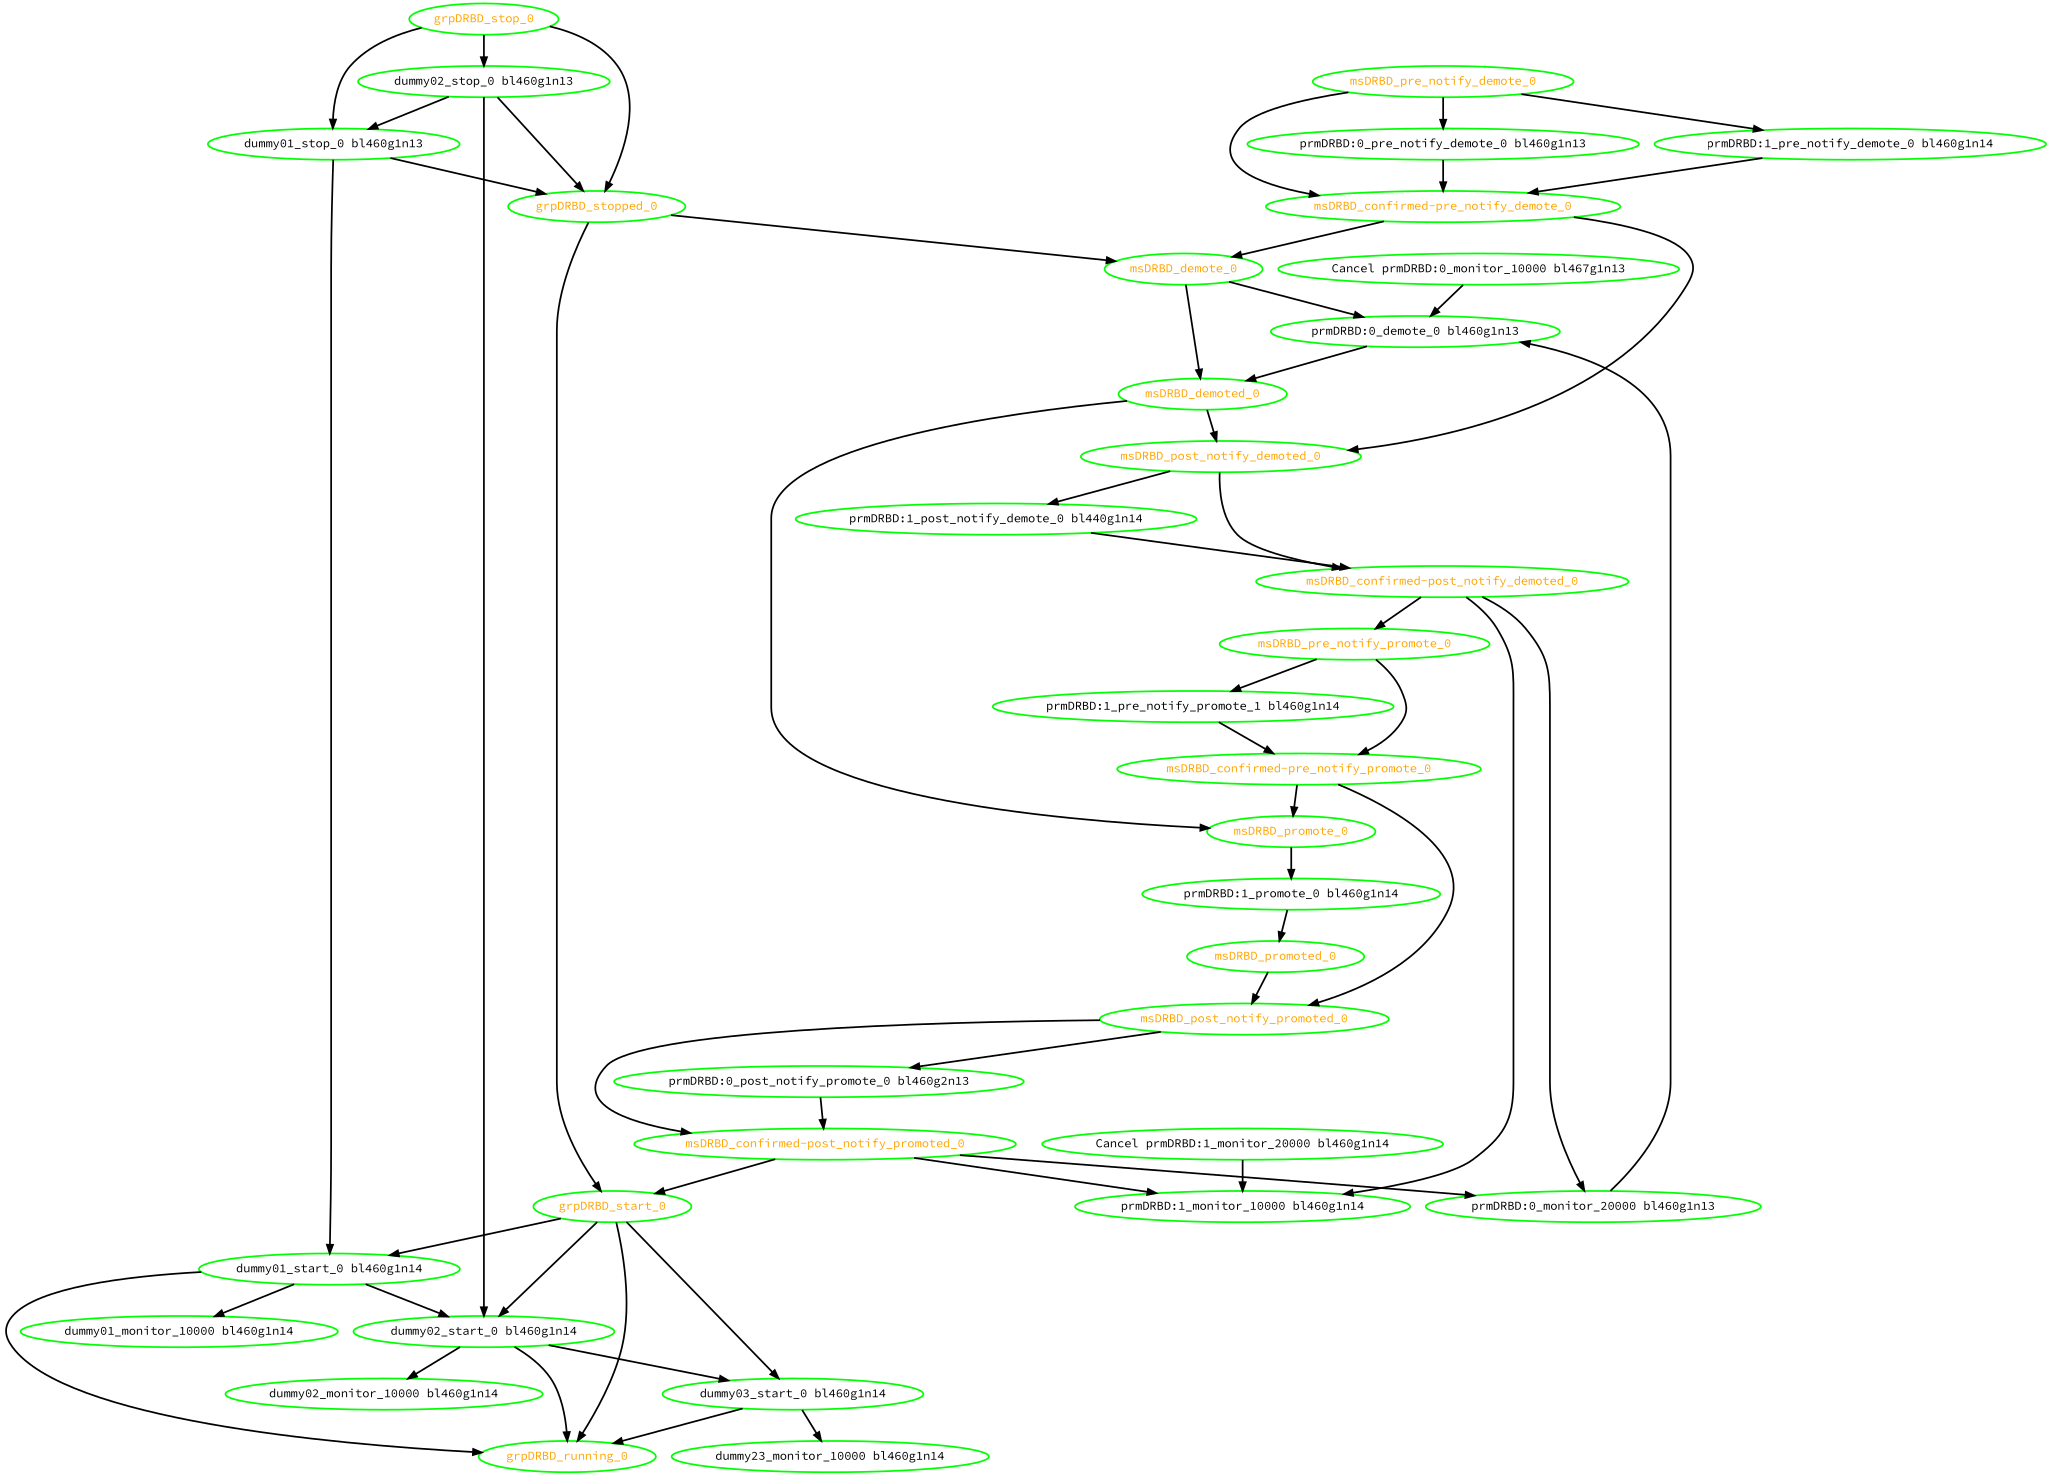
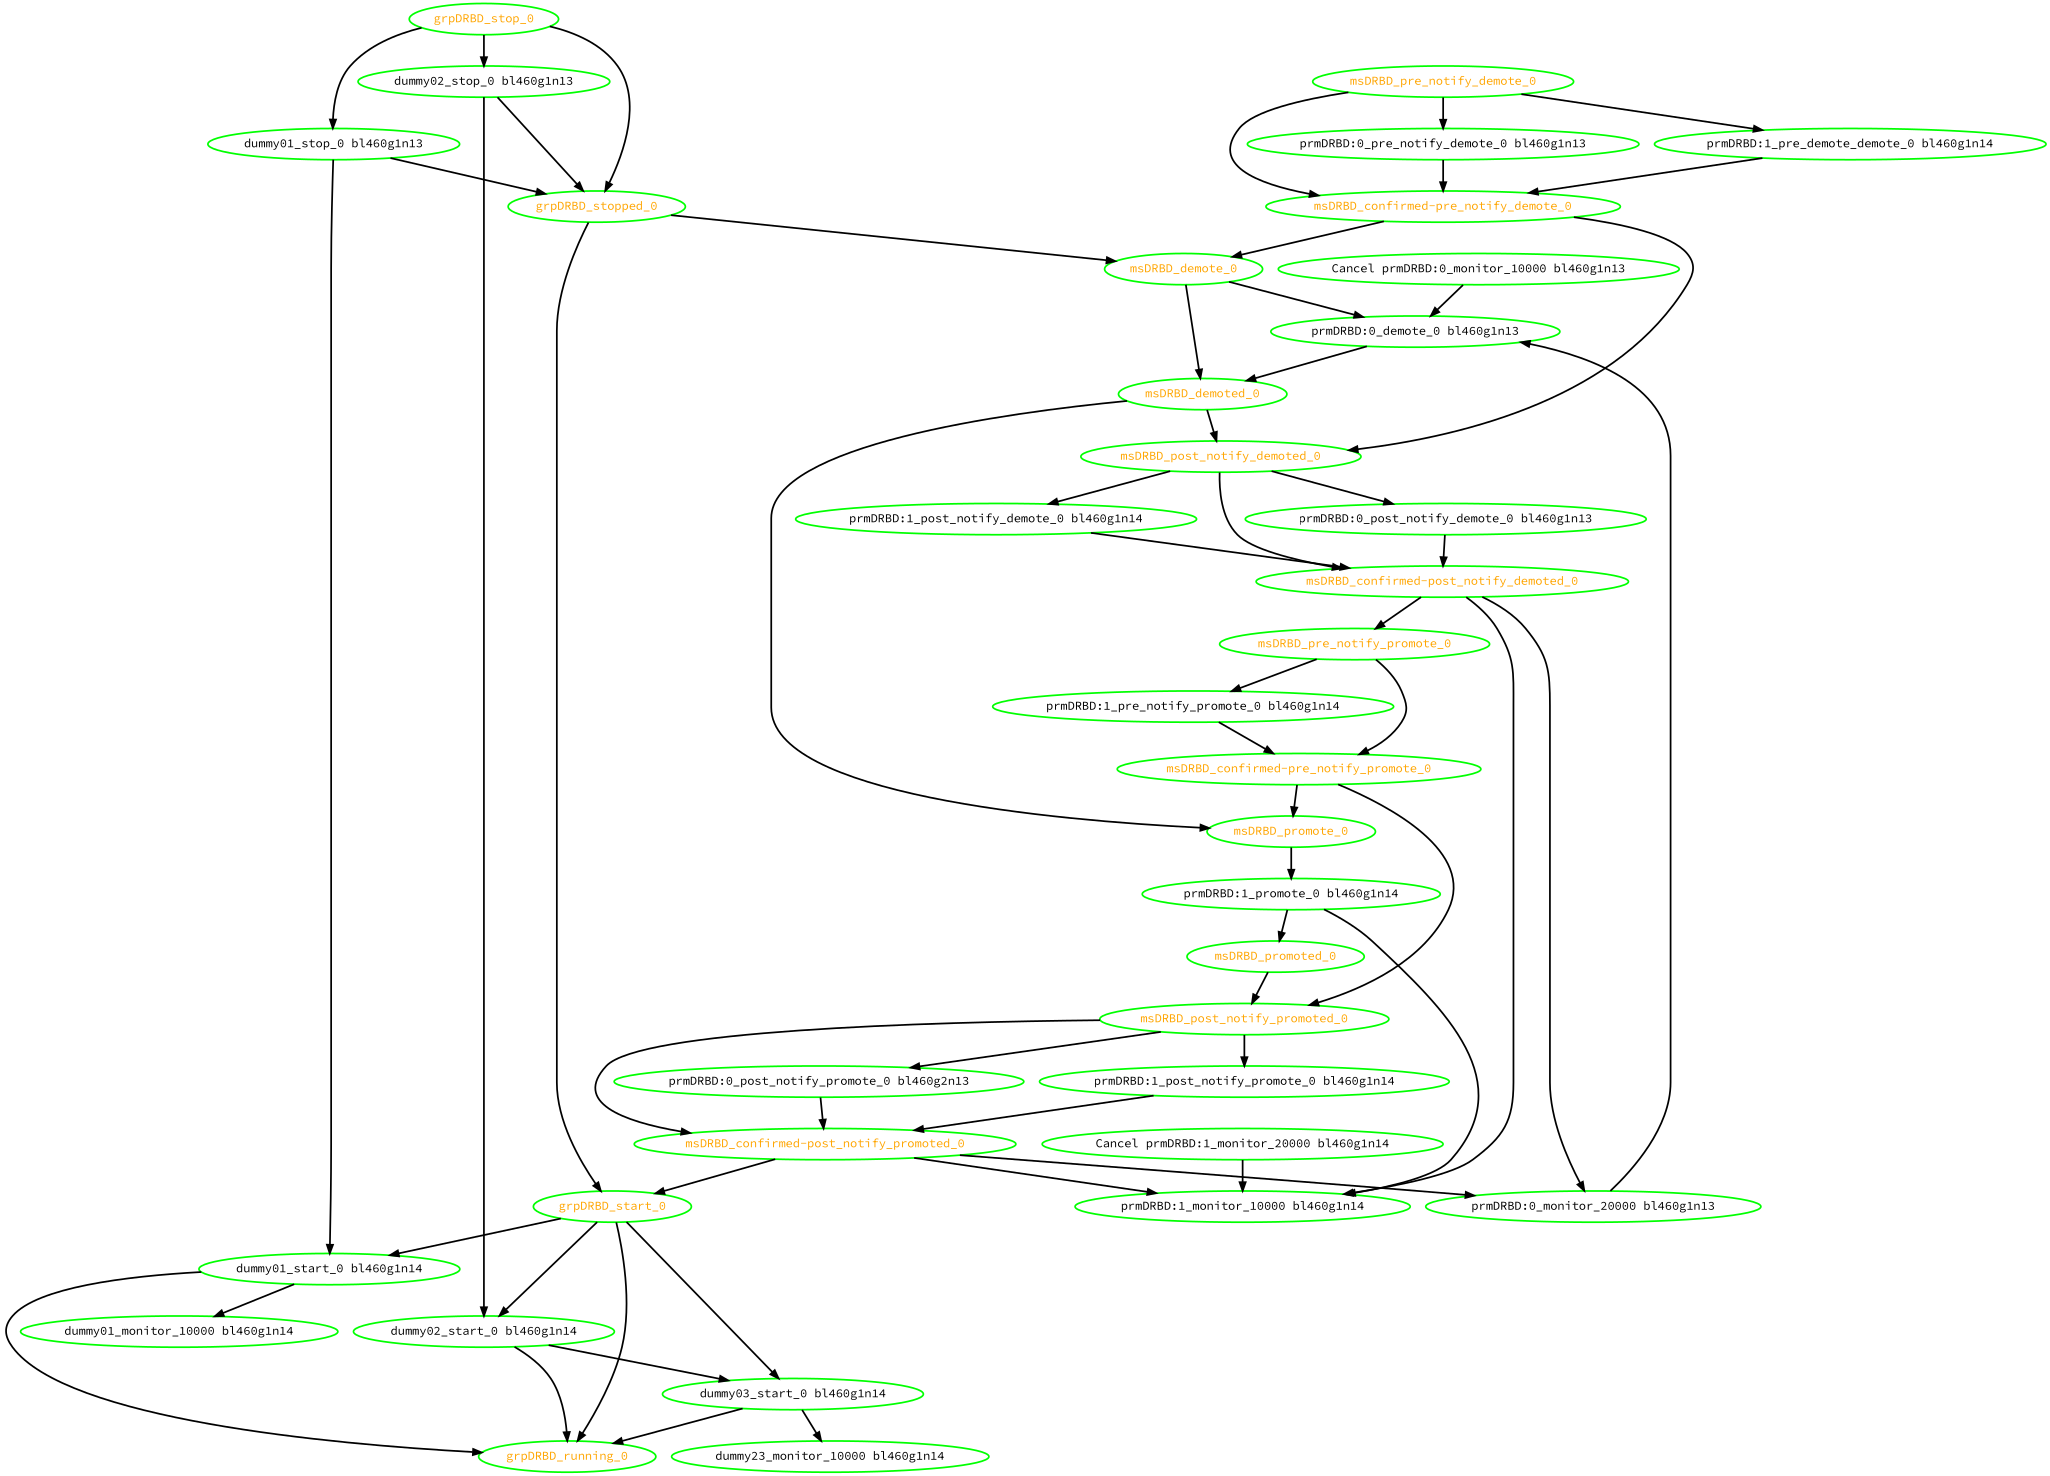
edge "dummy02_stop_0 bl460g1n13" -> "dummy01_stop_0 bl460g1n13": removed
node "prmDRBD:1_pre_notify_demote_0 bl460g1n14": label "prmDRBD:1_pre_notify_demote_0 bl460g1n14" -> "prmDRBD:1_pre_demote_demote_0 bl460g1n14"
node "Cancel prmDRBD:0_monitor_10000 bl467g1n13": label "Cancel prmDRBD:0_monitor_10000 bl467g1n13" -> "Cancel prmDRBD:0_monitor_10000 bl460g1n13"
node "prmDRBD:1_post_notify_demote_0 bl440g1n14": label "prmDRBD:1_post_notify_demote_0 bl440g1n14" -> "prmDRBD:1_post_notify_demote_0 bl460g1n14"
node "prmDRBD:0_post_notify_demote_0 bl460g1n13": added
node "prmDRBD:1_pre_notify_promote_1 bl460g1n14": label "prmDRBD:1_pre_notify_promote_1 bl460g1n14" -> "prmDRBD:1_pre_notify_promote_0 bl460g1n14"
edge "prmDRBD:1_promote_0 bl460g1n14" -> "prmDRBD:1_monitor_10000 bl460g1n14": added
node "prmDRBD:1_post_notify_promote_0 bl460g1n14": added
edge "dummy01_start_0 bl460g1n14" -> "dummy02_start_0 bl460g1n14": removed
node "dummy02_monitor_10000 bl460g1n14": removed
